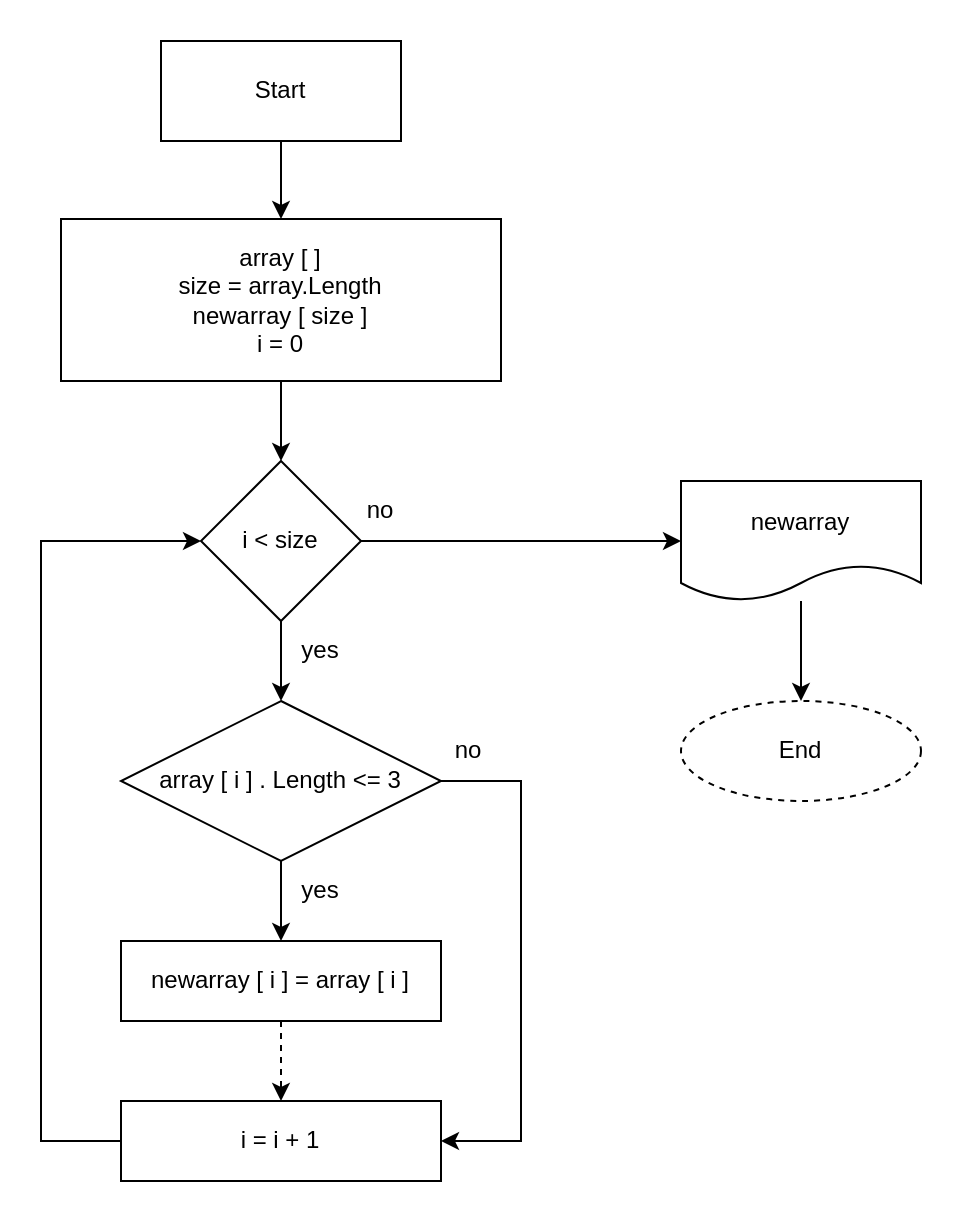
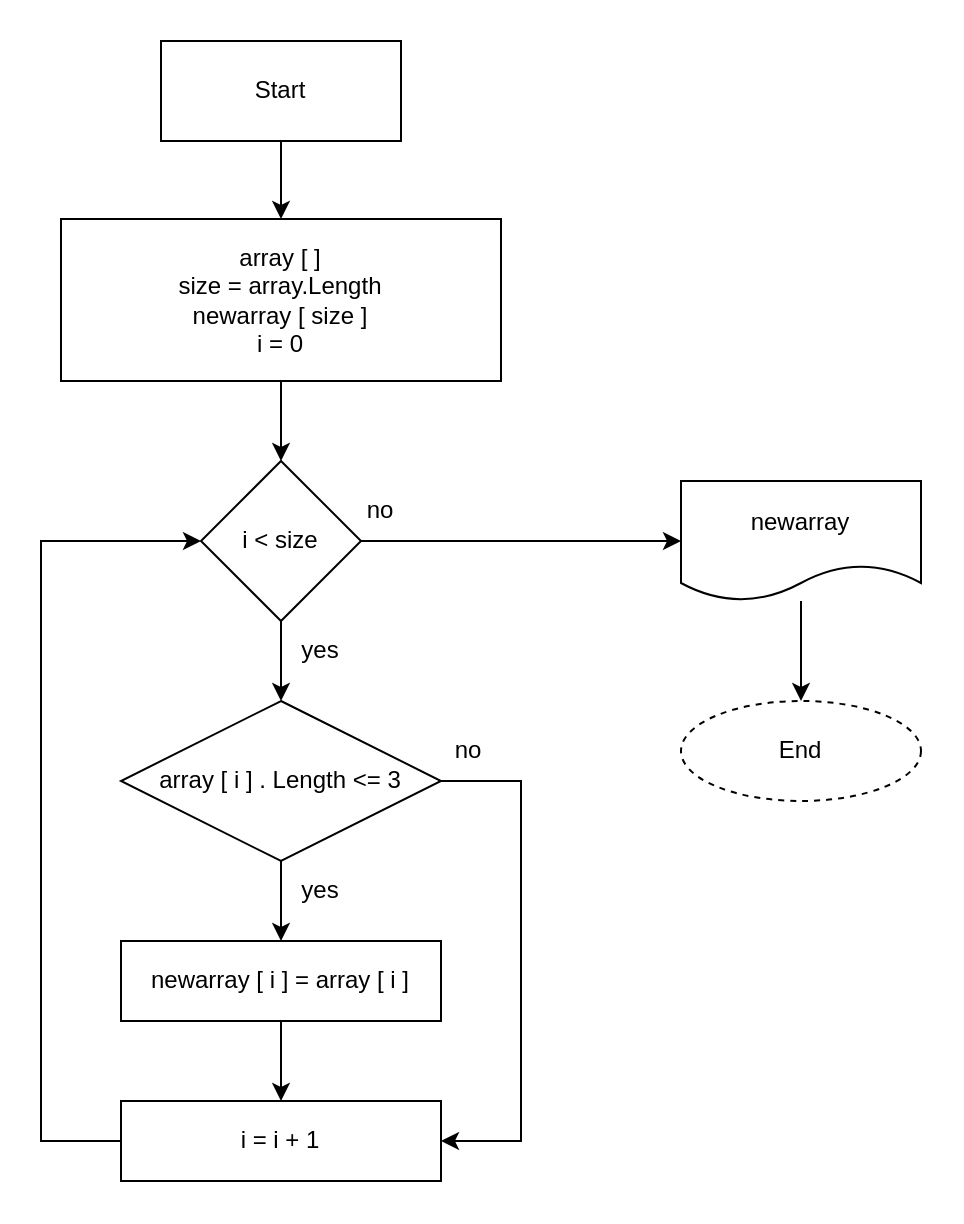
edge "newarray [ i ] = array [ i ]" -> "i = i + 1": style dashed -> solid
